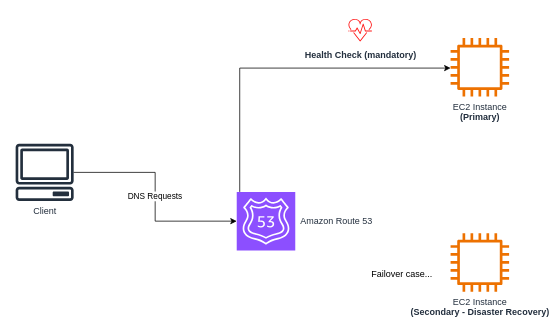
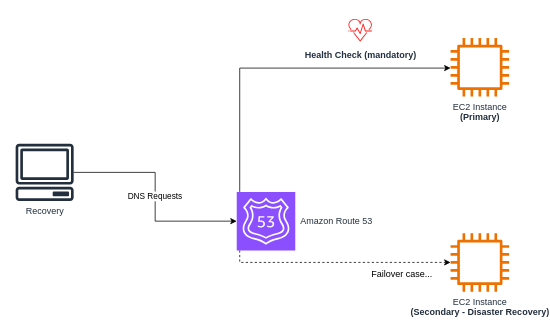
node "Client": label "Client" -> "Recovery"
edge "Amazon Route 53" -> "EC2 Instance (Secondary - Disaster Recovery)": added
